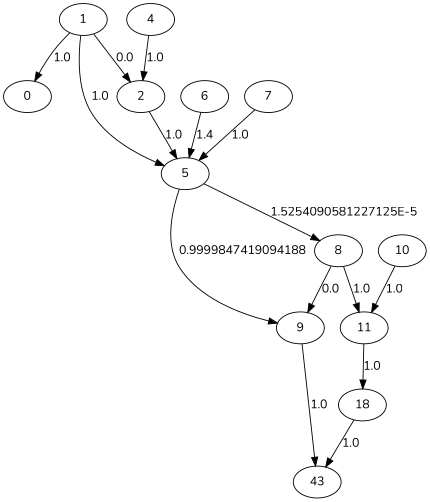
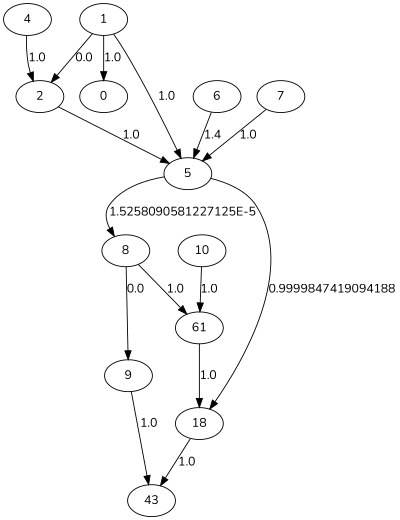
edge "5" -> "8": label "1.5254090581227125E-5" -> "1.5258090581227125E-5"
edge "5" -> "9": now "5" -> "18"
node "11": label "11" -> "61"
